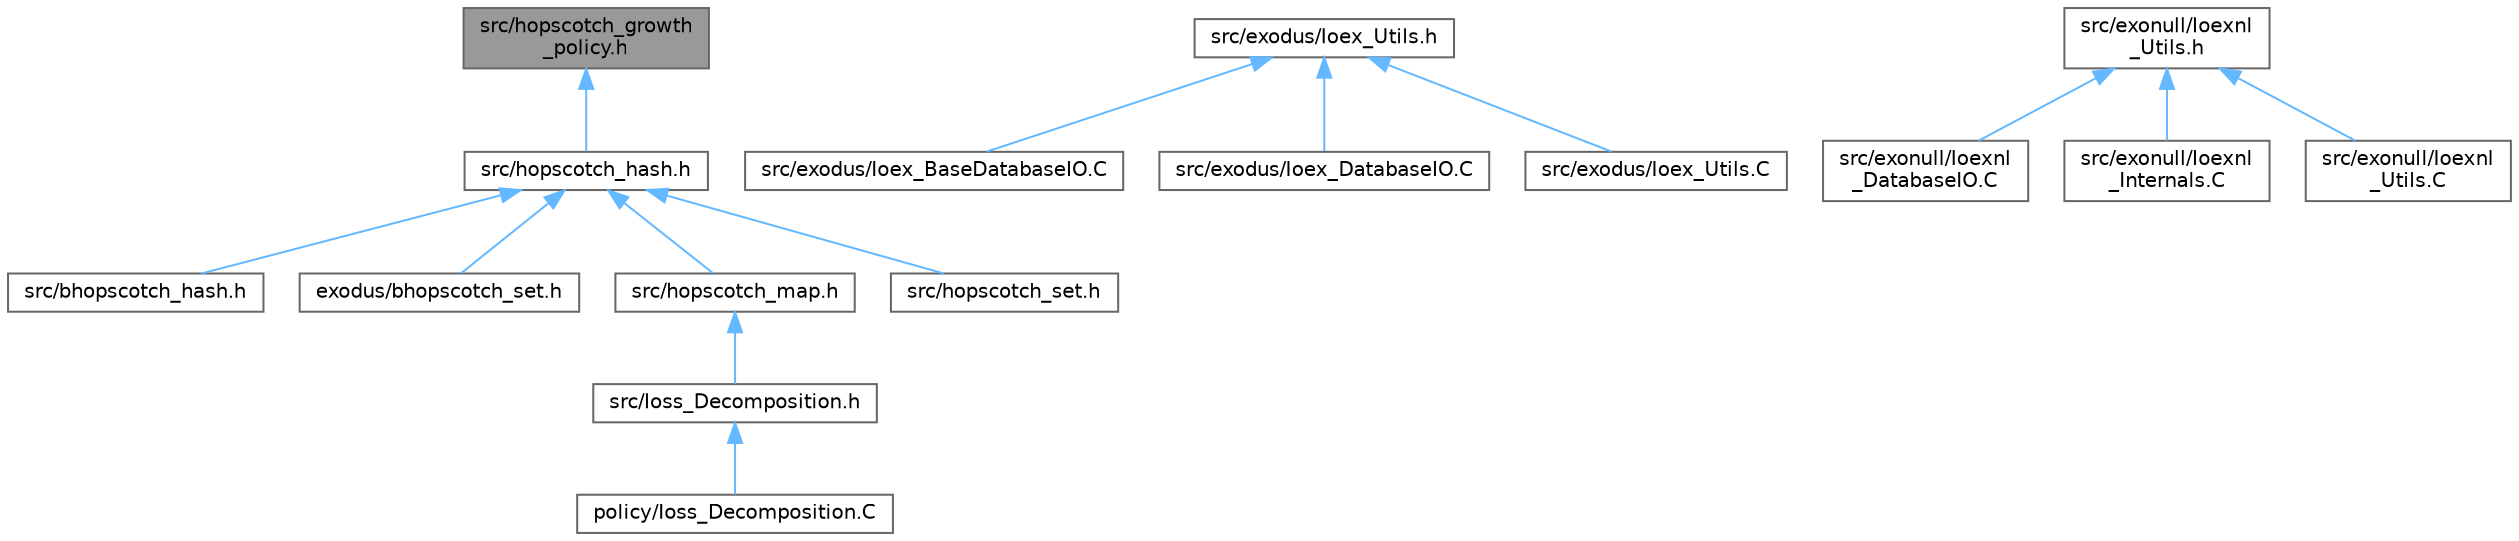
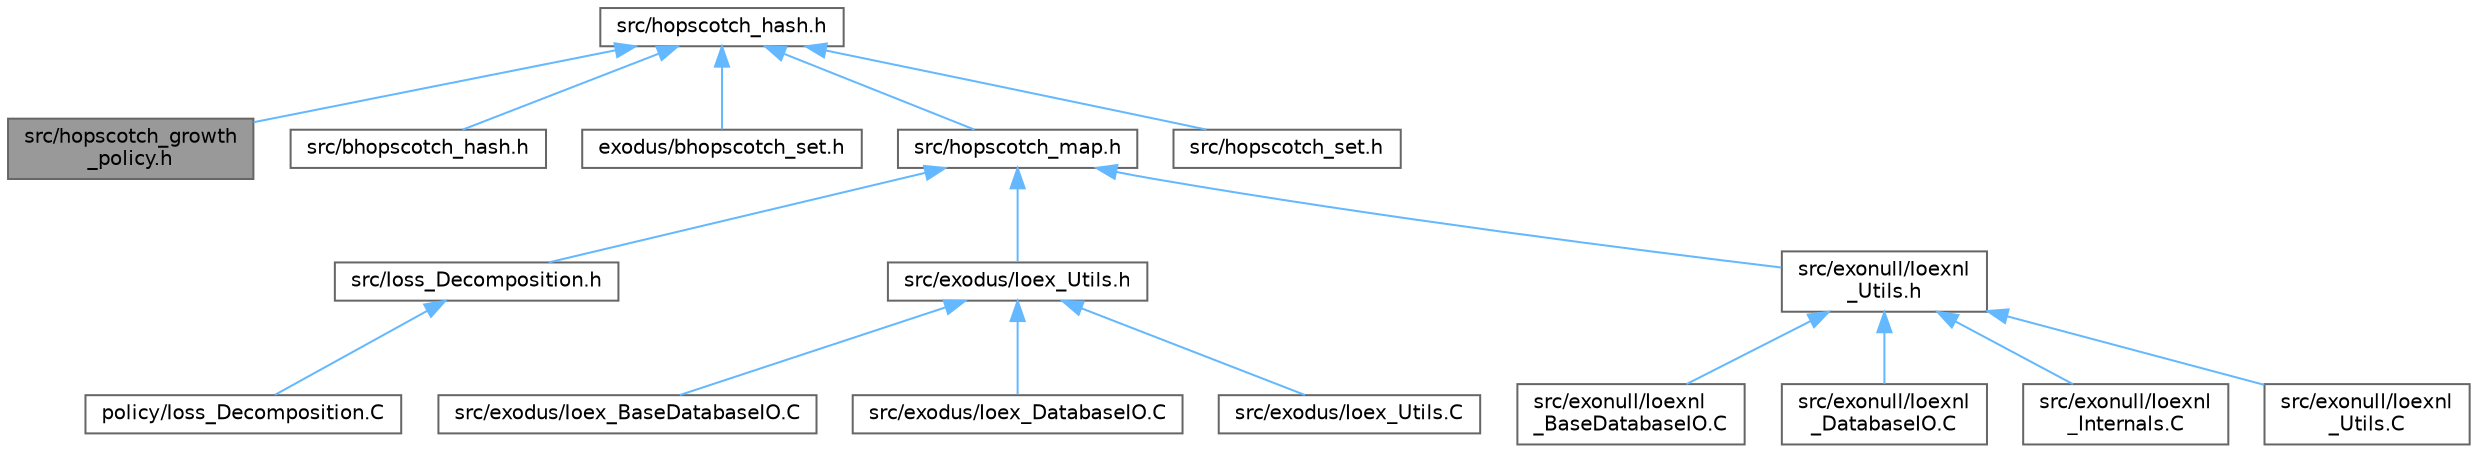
edge "src/hopscotch_hash.h" -> "src/hopscotch_growth _policy.h": reversed
edge "src/exonull/Ioexnl _Utils.h" -> "src/hopscotch_map.h": added
edge "src/exodus/Ioex_Utils.h" -> "src/hopscotch_map.h": added
node "src/exonull/Ioexnl _BaseDatabaseIO.C": added
